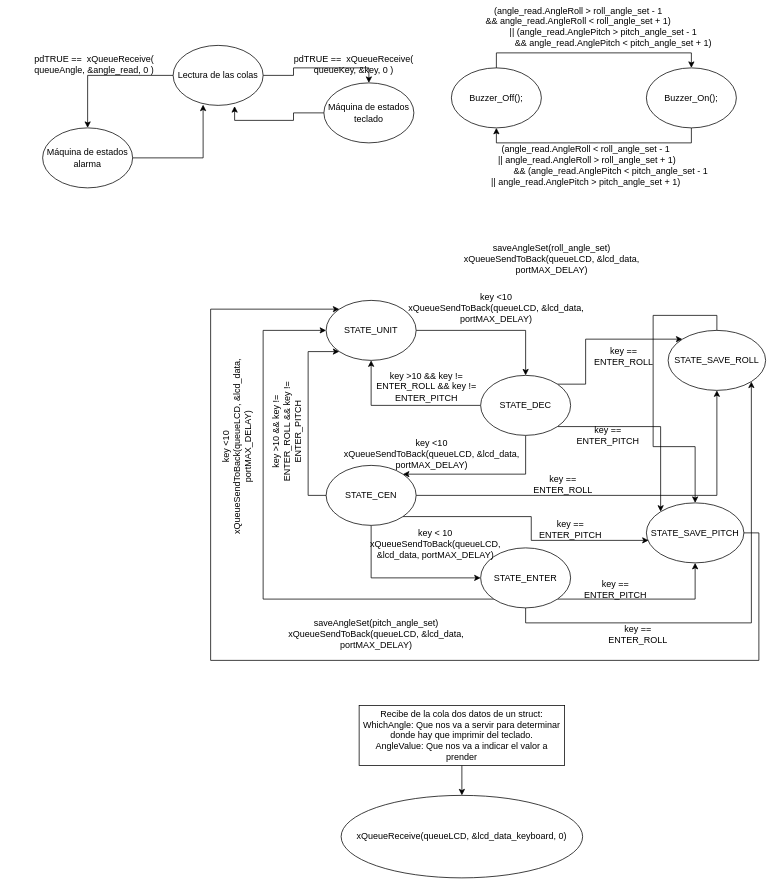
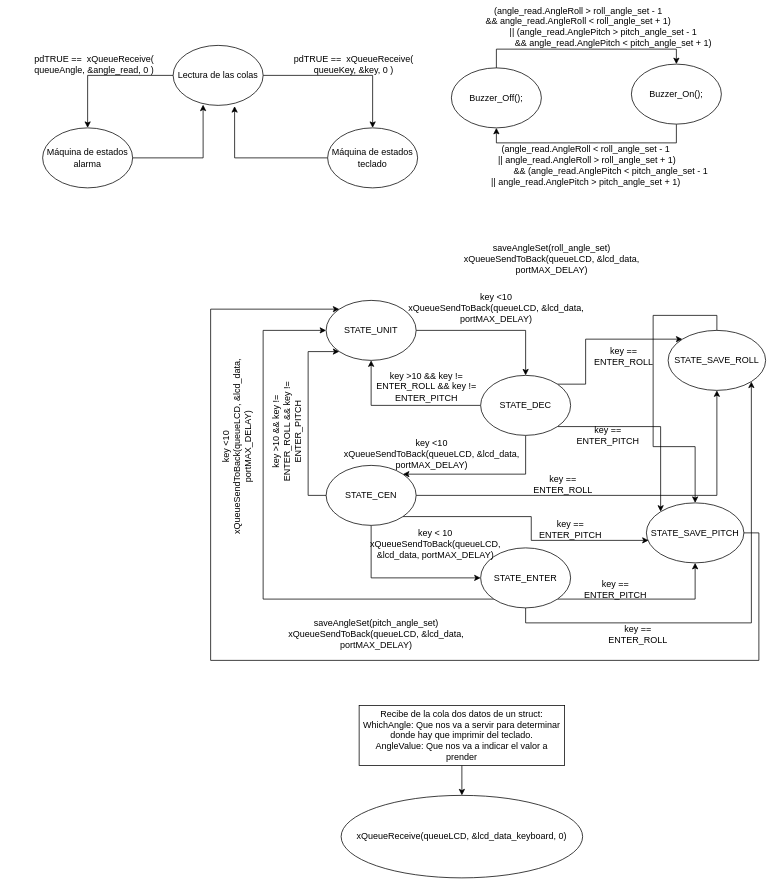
node "Buzzer_On();": moved (691, 98) -> (676, 94)
node "Máquina de estados teclado": moved (369, 113) -> (372, 158)
